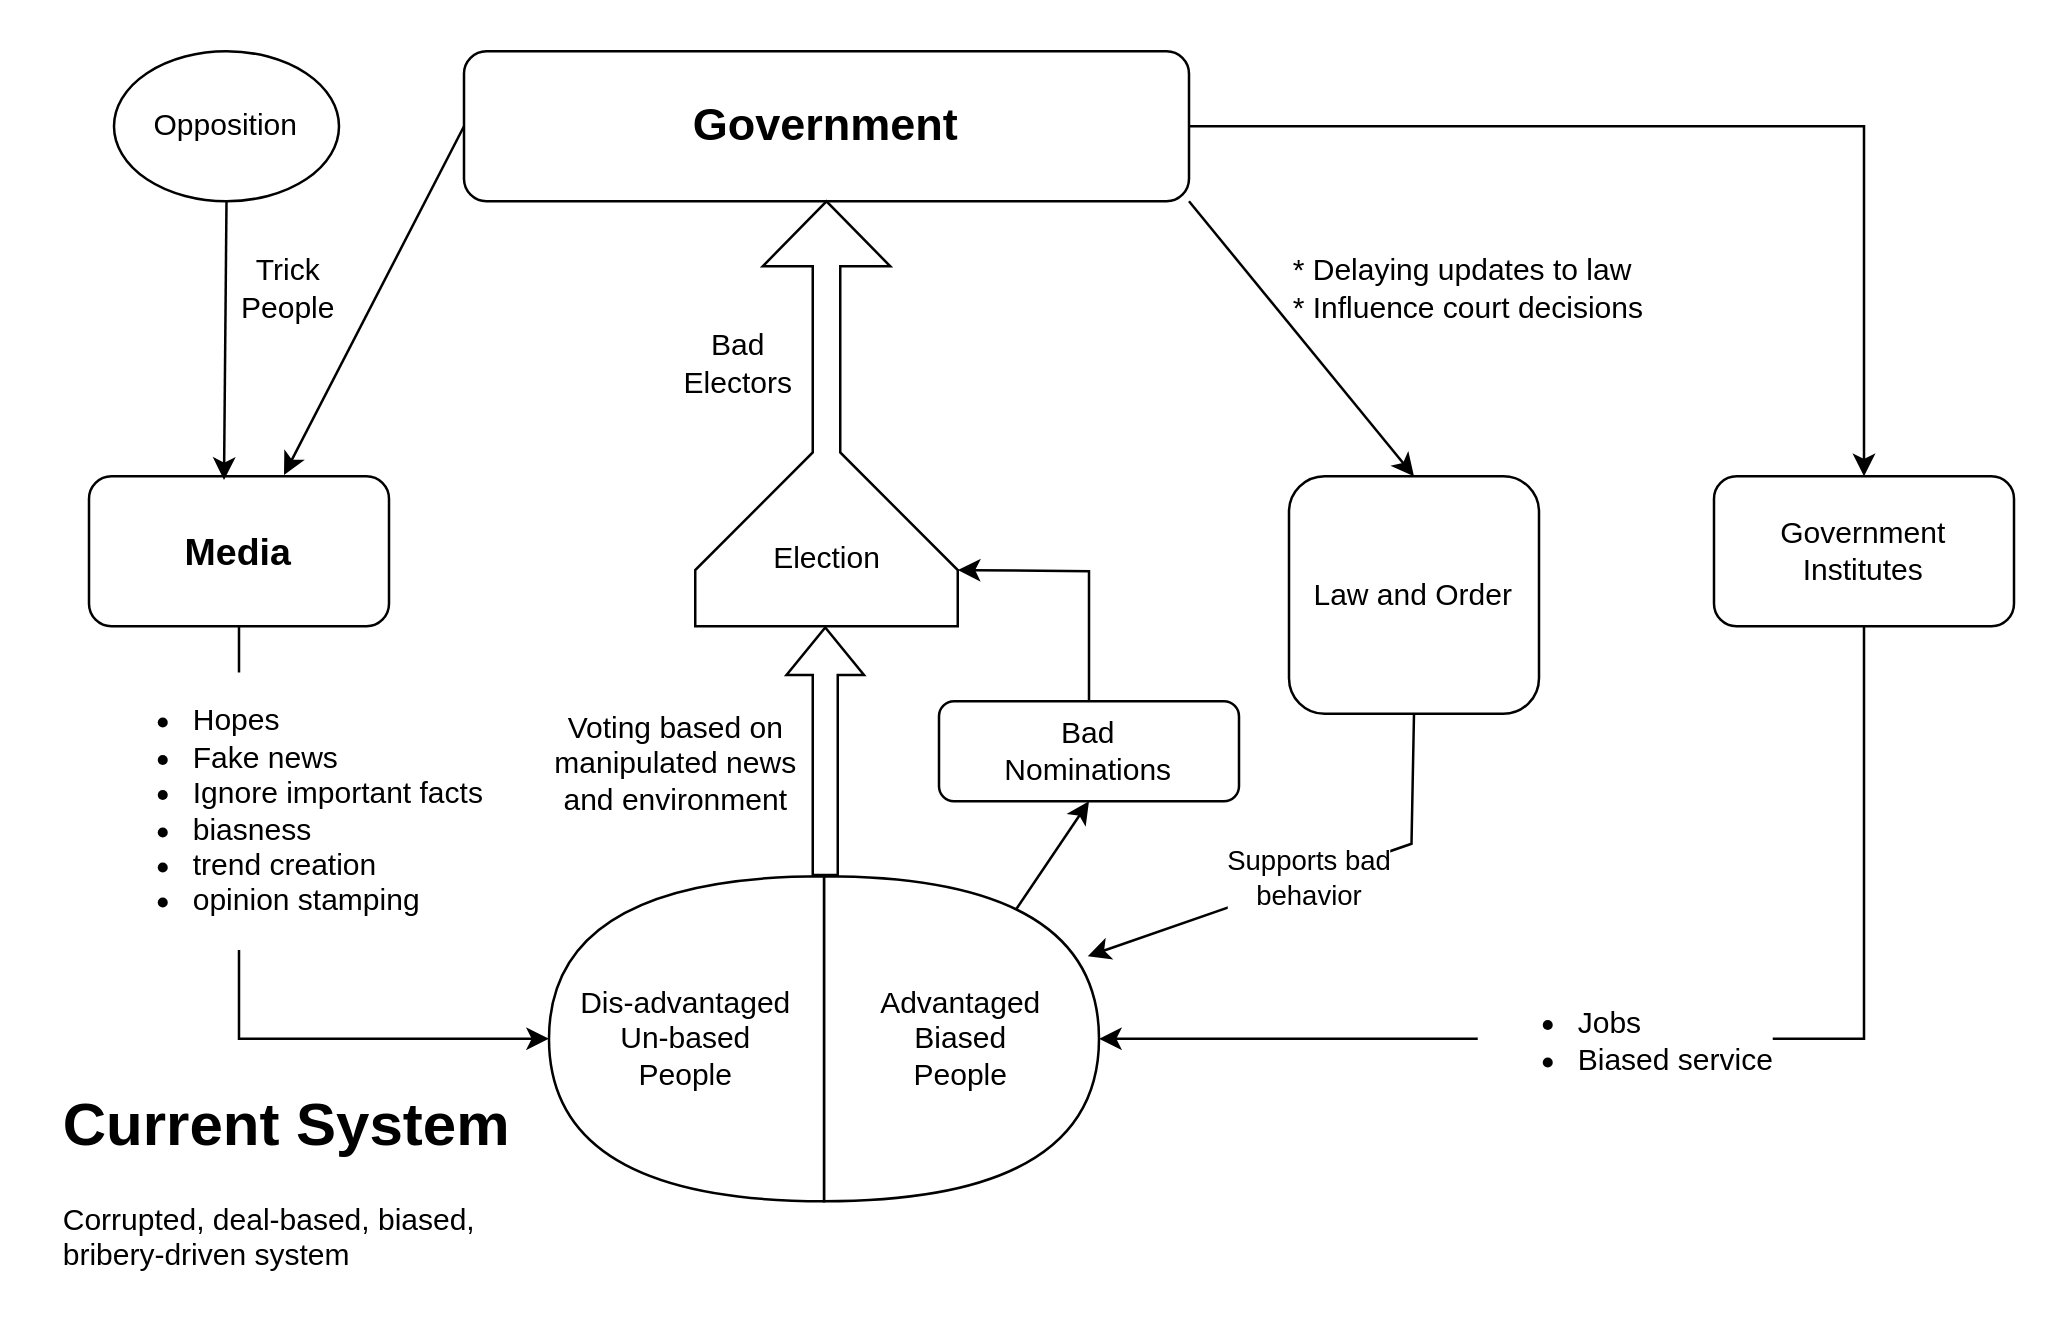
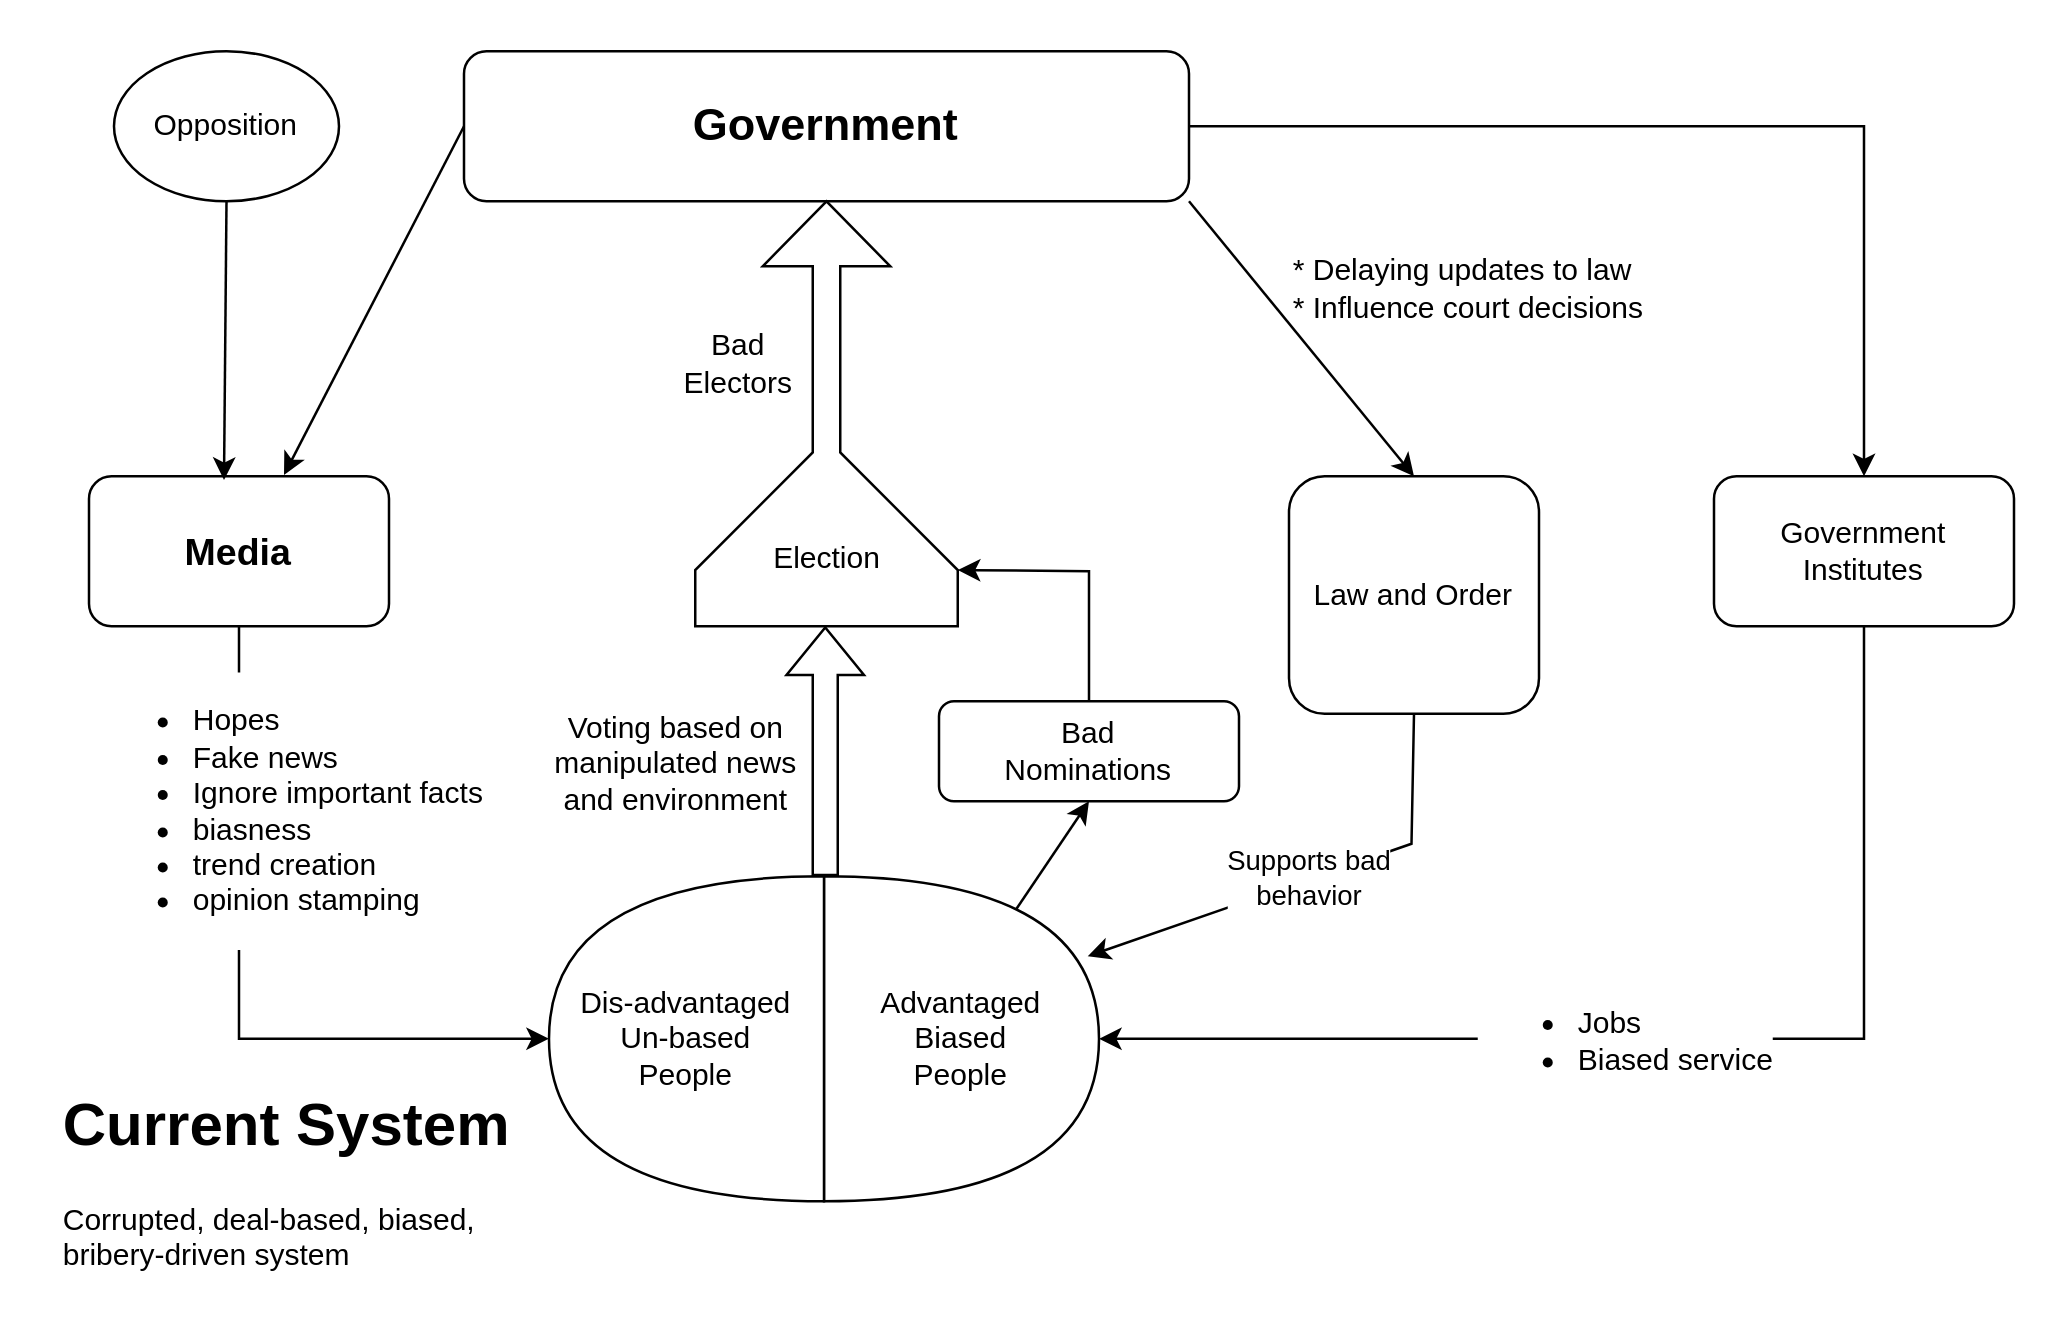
node "Trick People": removed
